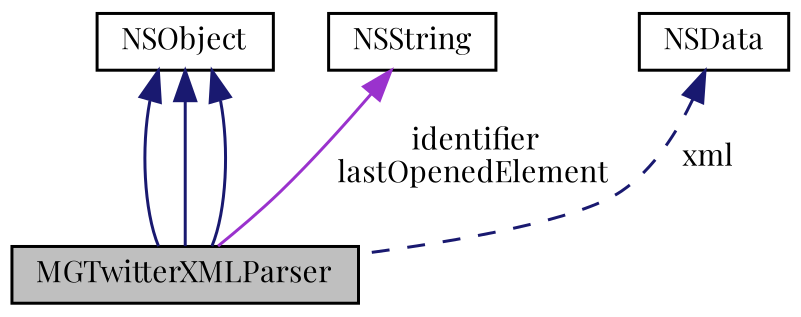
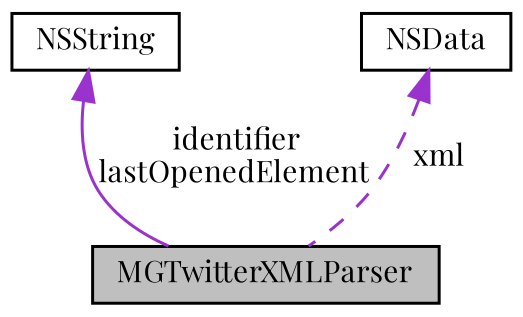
node "NSObject": removed
edge "MGTwitterXMLParser" -> "NSData": color midnightblue -> darkorchid3
